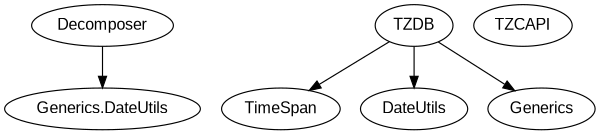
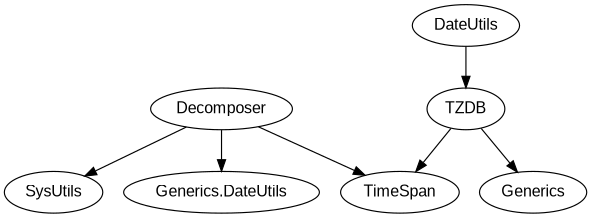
node "TZCAPI": removed
edge "TZDB" -> "DateUtils": reversed
edge "Decomposer" -> "TimeSpan": added
node "SysUtils": added
